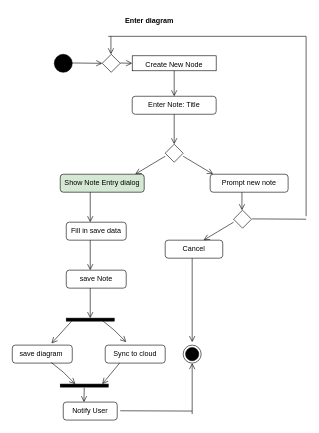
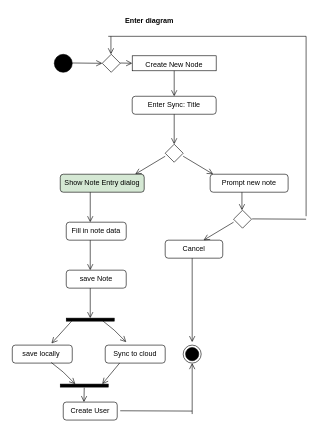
node "Enter Note: Title": label "Enter Note: Title" -> "Enter Sync: Title"
node "Fill in save data": label "Fill in save data" -> "Fill in note data"
node "save diagram": label "save diagram" -> "save locally"
node "Notify User": label "Notify User" -> "Create User"
